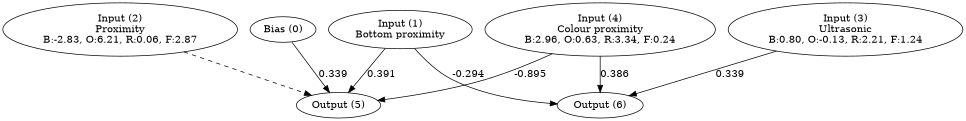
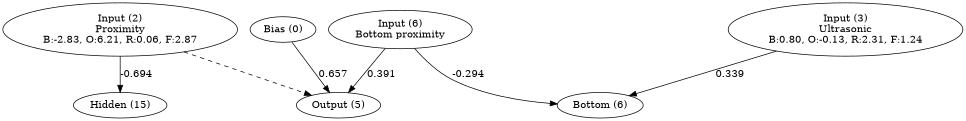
node "Input (1) Bottom proximity": label "Input (1) Bottom proximity" -> "Input (6) Bottom proximity"
node "Input (4) Colour proximity B:2.96, O:0.63, R:3.34, F:0.24": removed
node "Input (3) Ultrasonic B:0.80, O:-0.13, R:2.21, F:1.24": label "Input (3) Ultrasonic B:0.80, O:-0.13, R:2.21, F:1.24" -> "Input (3) Ultrasonic B:0.80, O:-0.13, R:2.31, F:1.24"
edge "Bias (0)" -> "Output (5)": label "0.339" -> "0.657"
node "Hidden (15)": added
node "Output (6)": label "Output (6)" -> "Bottom (6)"
